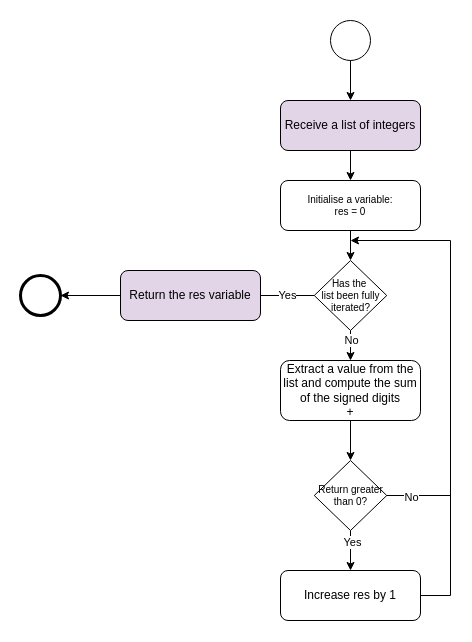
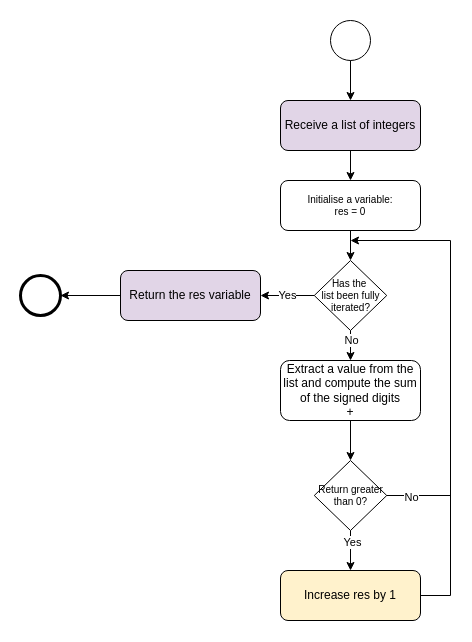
edge "Return the res variable" -- "Has the list been fully iterated?": arrowhead none -> classic
node "Increase res by 1": fillcolor #ffffff -> #fff2cc
